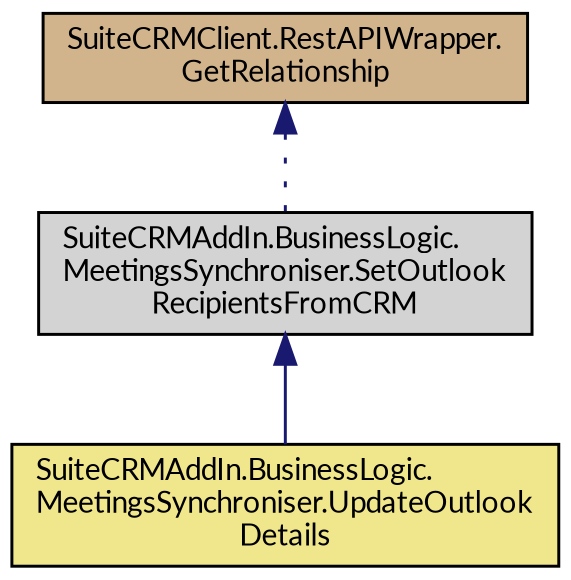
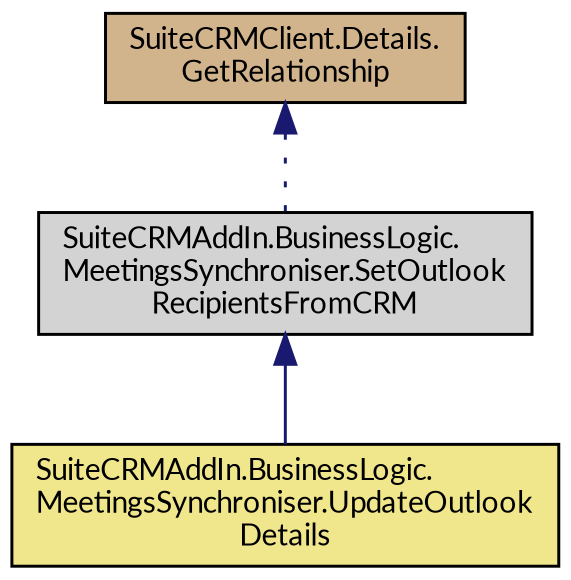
node "SuiteCRMClient.RestAPIWrapper. GetRelationship": label "SuiteCRMClient.RestAPIWrapper. GetRelationship" -> "SuiteCRMClient.Details. GetRelationship"
